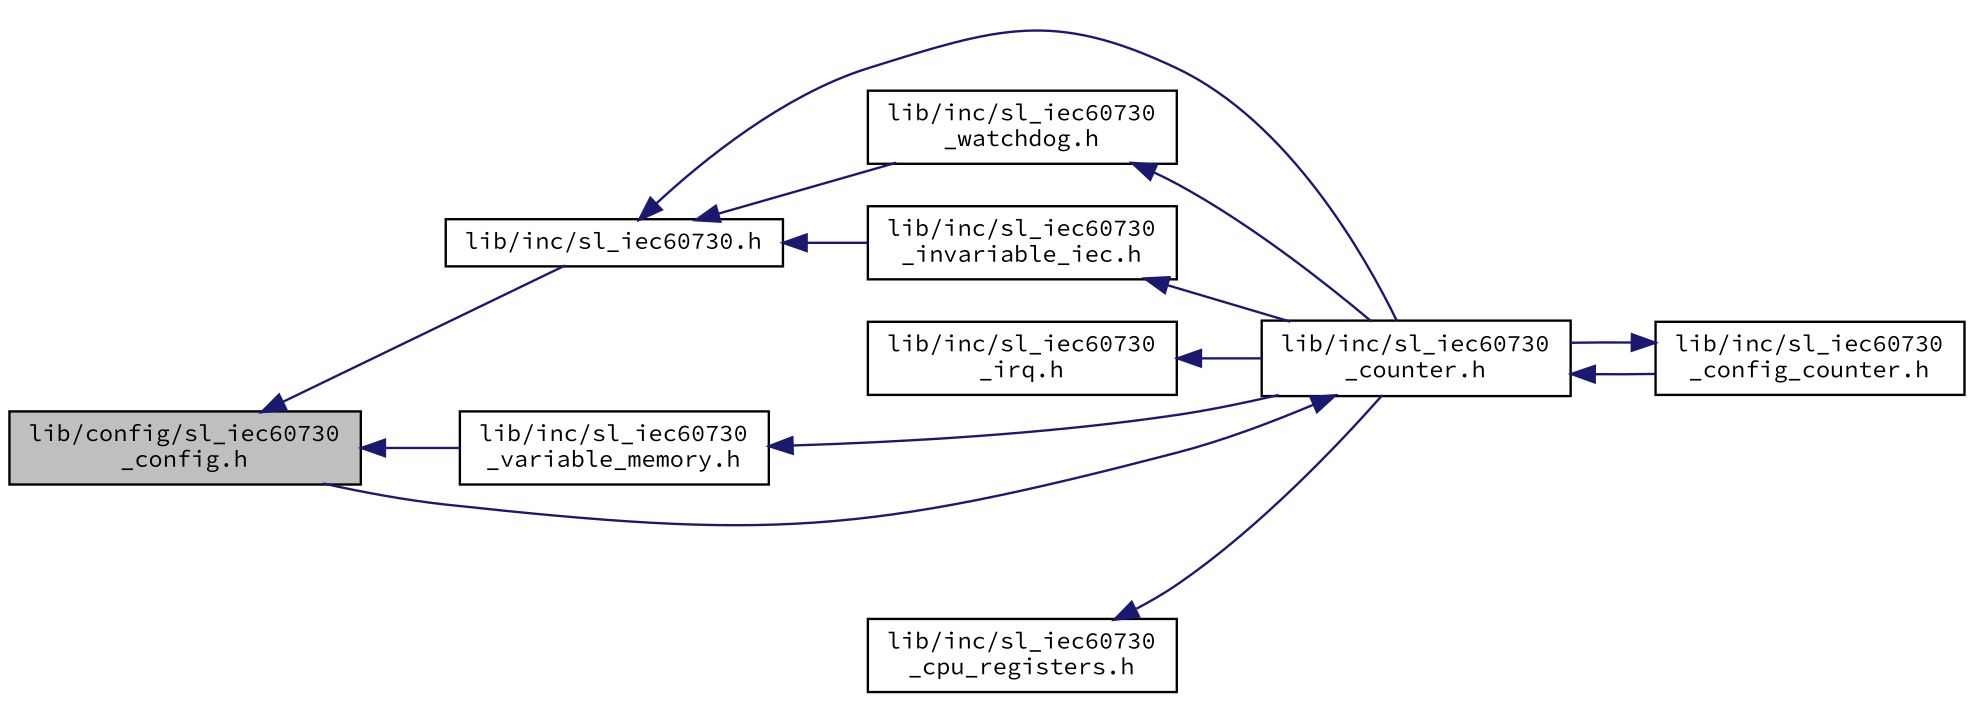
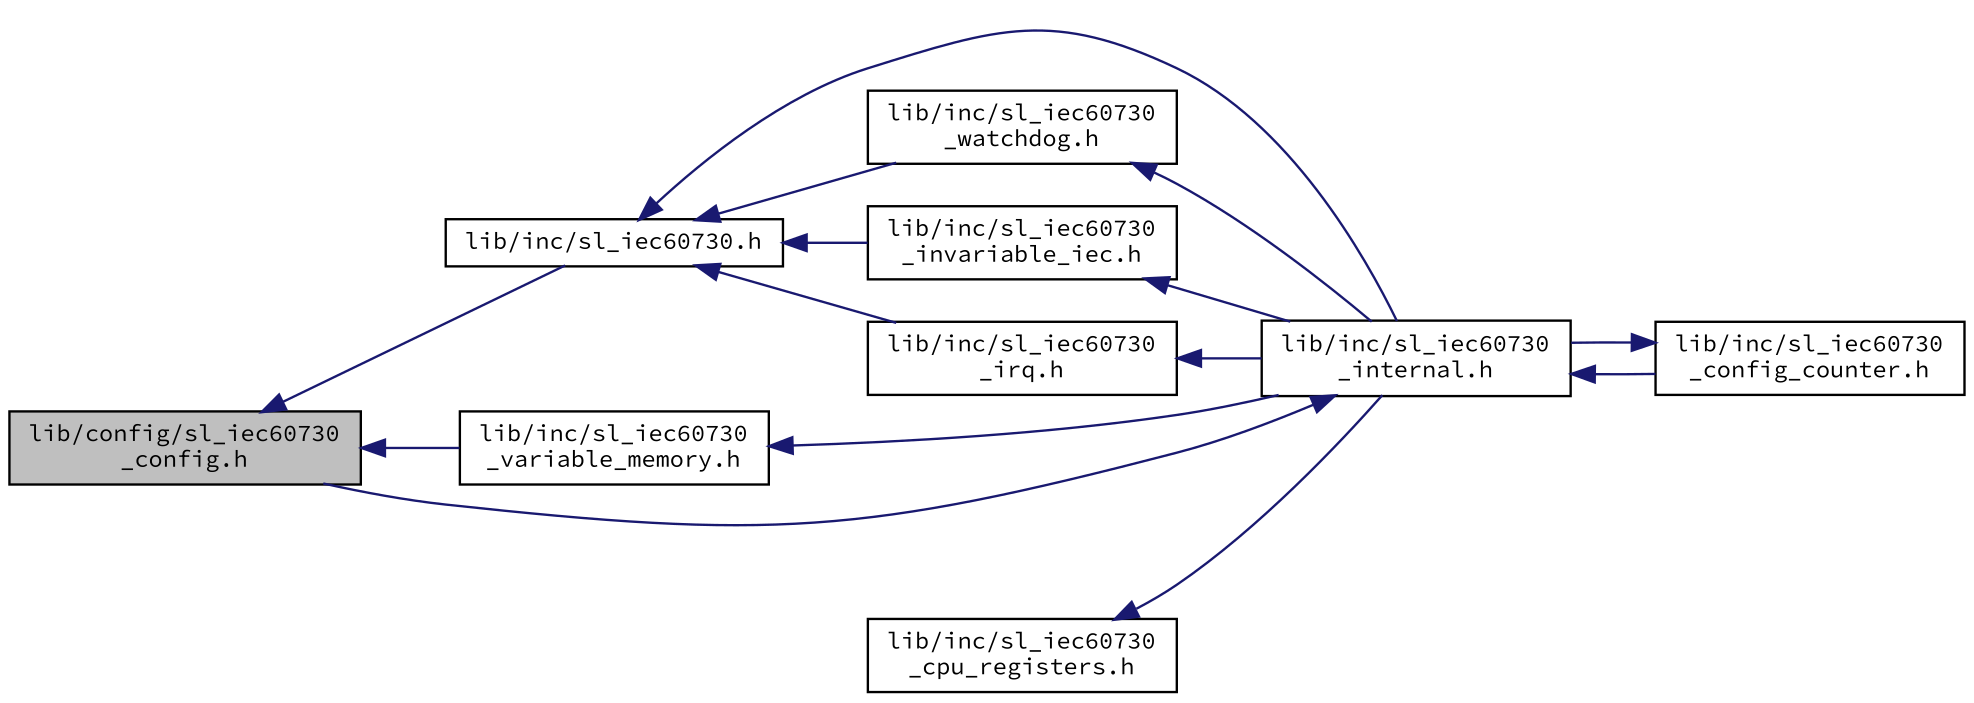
edge "lib/inc/sl_iec60730 _irq.h" -> "lib/inc/sl_iec60730.h": added
node "lib/inc/sl_iec60730 _counter.h": label "lib/inc/sl_iec60730 _counter.h" -> "lib/inc/sl_iec60730 _internal.h"
